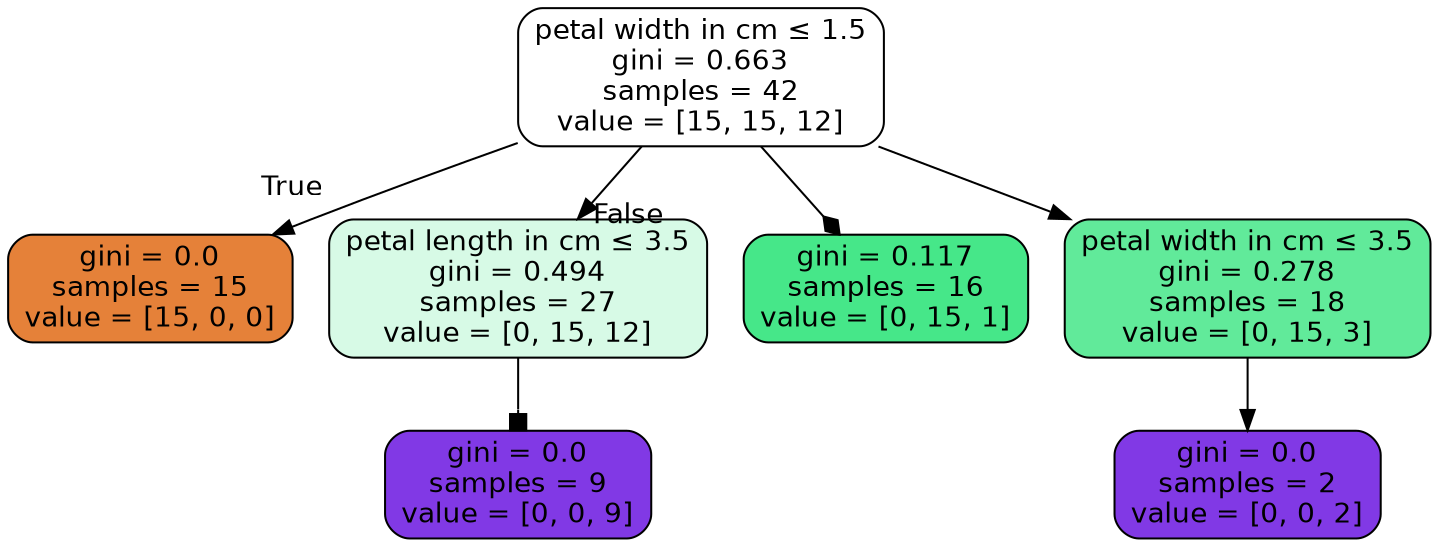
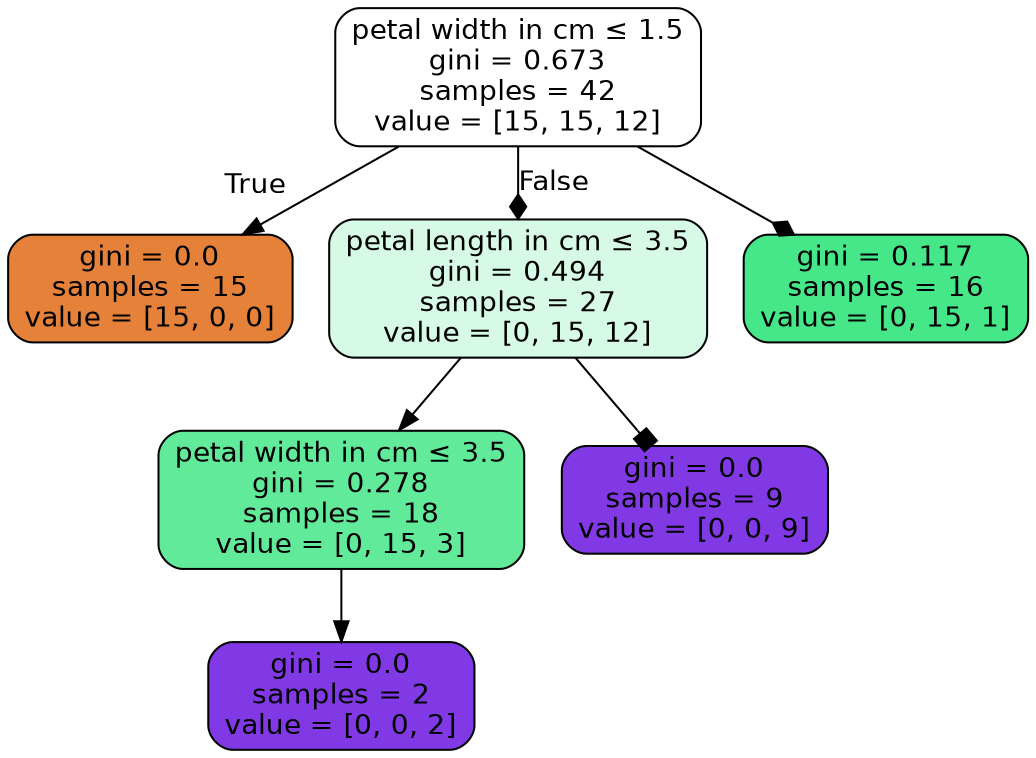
node "petal width in cm ≤ 1.5": text "gini = 0.663" -> "gini = 0.673"
edge "petal width in cm ≤ 1.5" -> "petal length in cm ≤ 3.5": arrowhead normal -> diamond
edge "petal width in cm ≤ 1.5" -> "petal width in cm ≤ 3.5": now "petal length in cm ≤ 3.5" -> "petal width in cm ≤ 3.5"
